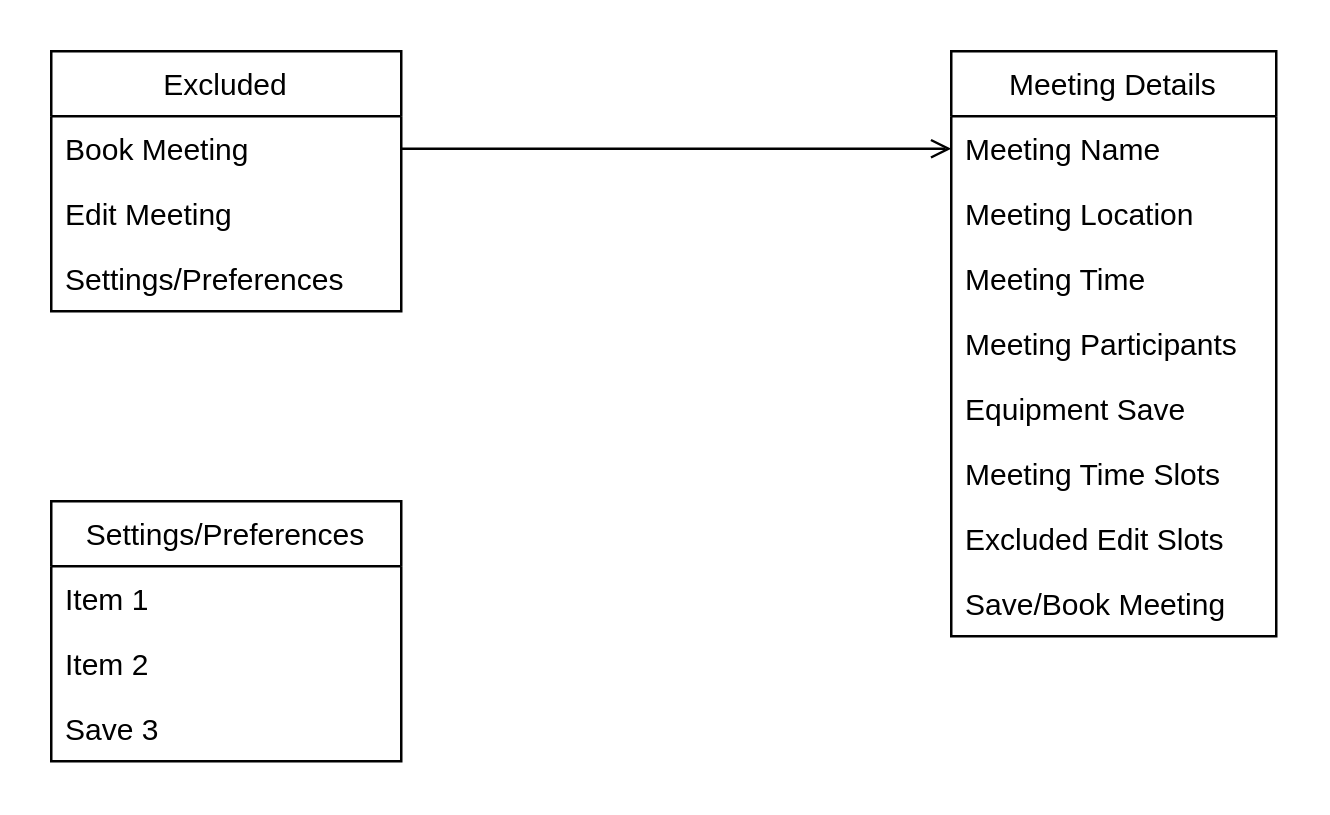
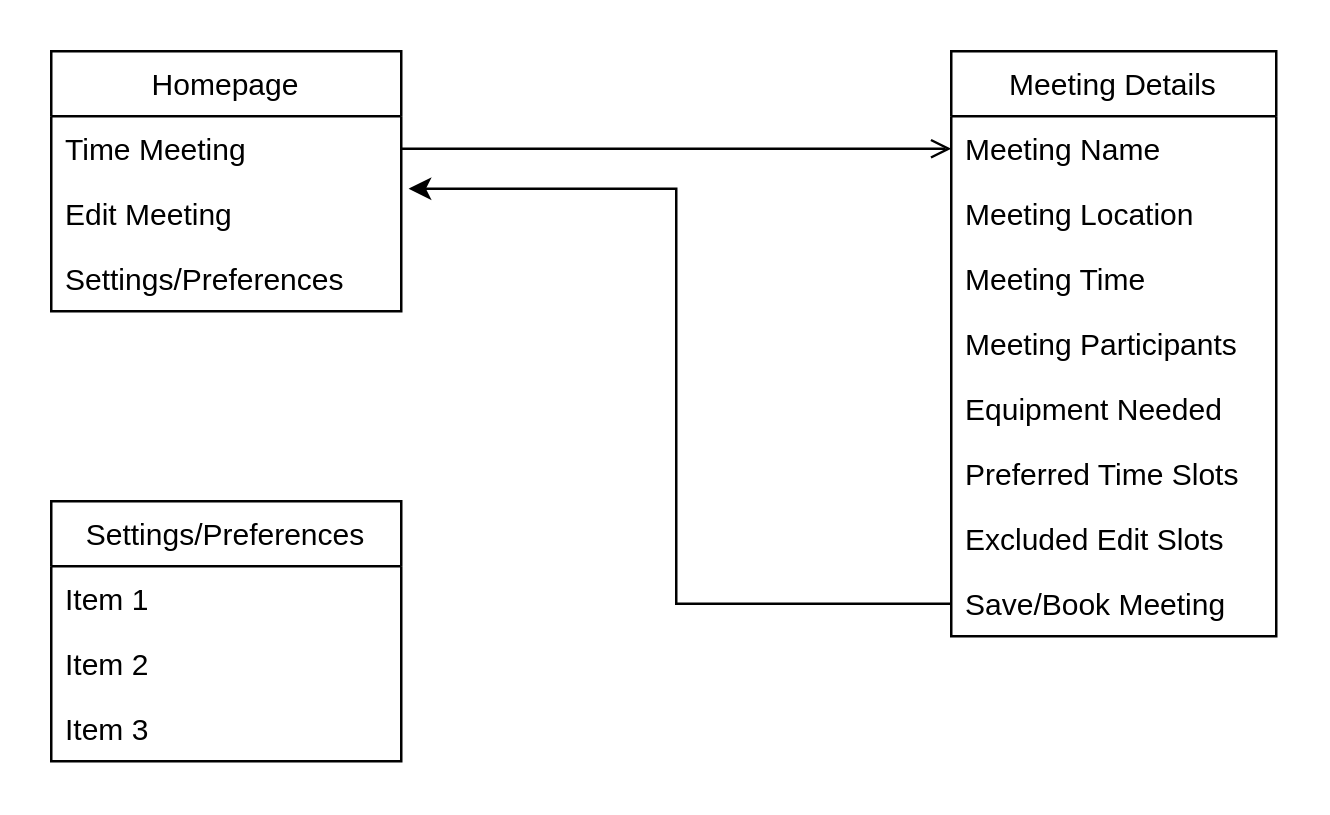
node "Excluded": label "Excluded" -> "Homepage"
node "Book Meeting": label "Book Meeting" -> "Time Meeting"
edge "Save/Book Meeting" -> "Edit Meeting": added
node "Equipment Save": label "Equipment Save" -> "Equipment Needed"
node "Meeting Time Slots": label "Meeting Time Slots" -> "Preferred Time Slots"
node "Save 3": label "Save 3" -> "Item 3"
